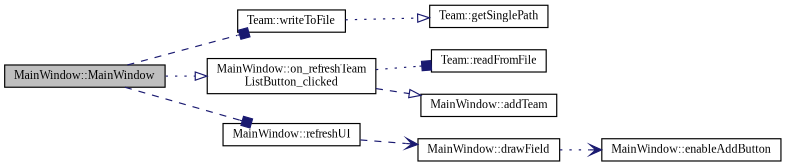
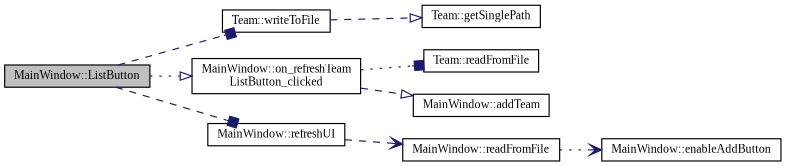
edge "Team::writeToFile" -> "Team::getSinglePath": style dotted -> dashed
node "MainWindow::MainWindow": label "MainWindow::MainWindow" -> "MainWindow::ListButton"
node "MainWindow::drawField": label "MainWindow::drawField" -> "MainWindow::readFromFile"
